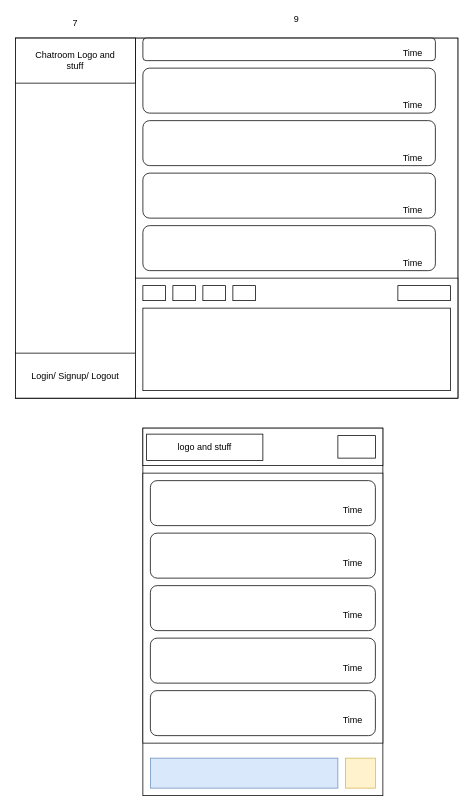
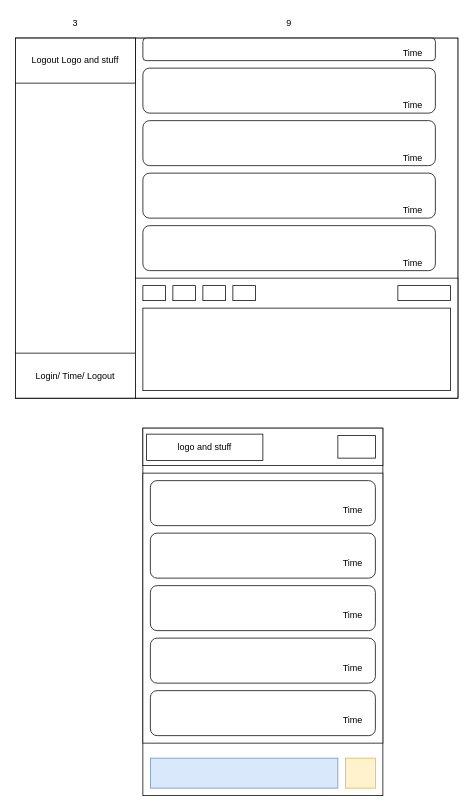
node "9": moved (297, 19) -> (289, 23)
node "7": label "7" -> "3"
node "Chatroom Logo and stuff": label "Chatroom Logo and stuff" -> "Logout Logo and stuff"
node "Login/ Signup/ Logout": label "Login/ Signup/ Logout" -> "Login/ Time/ Logout"
